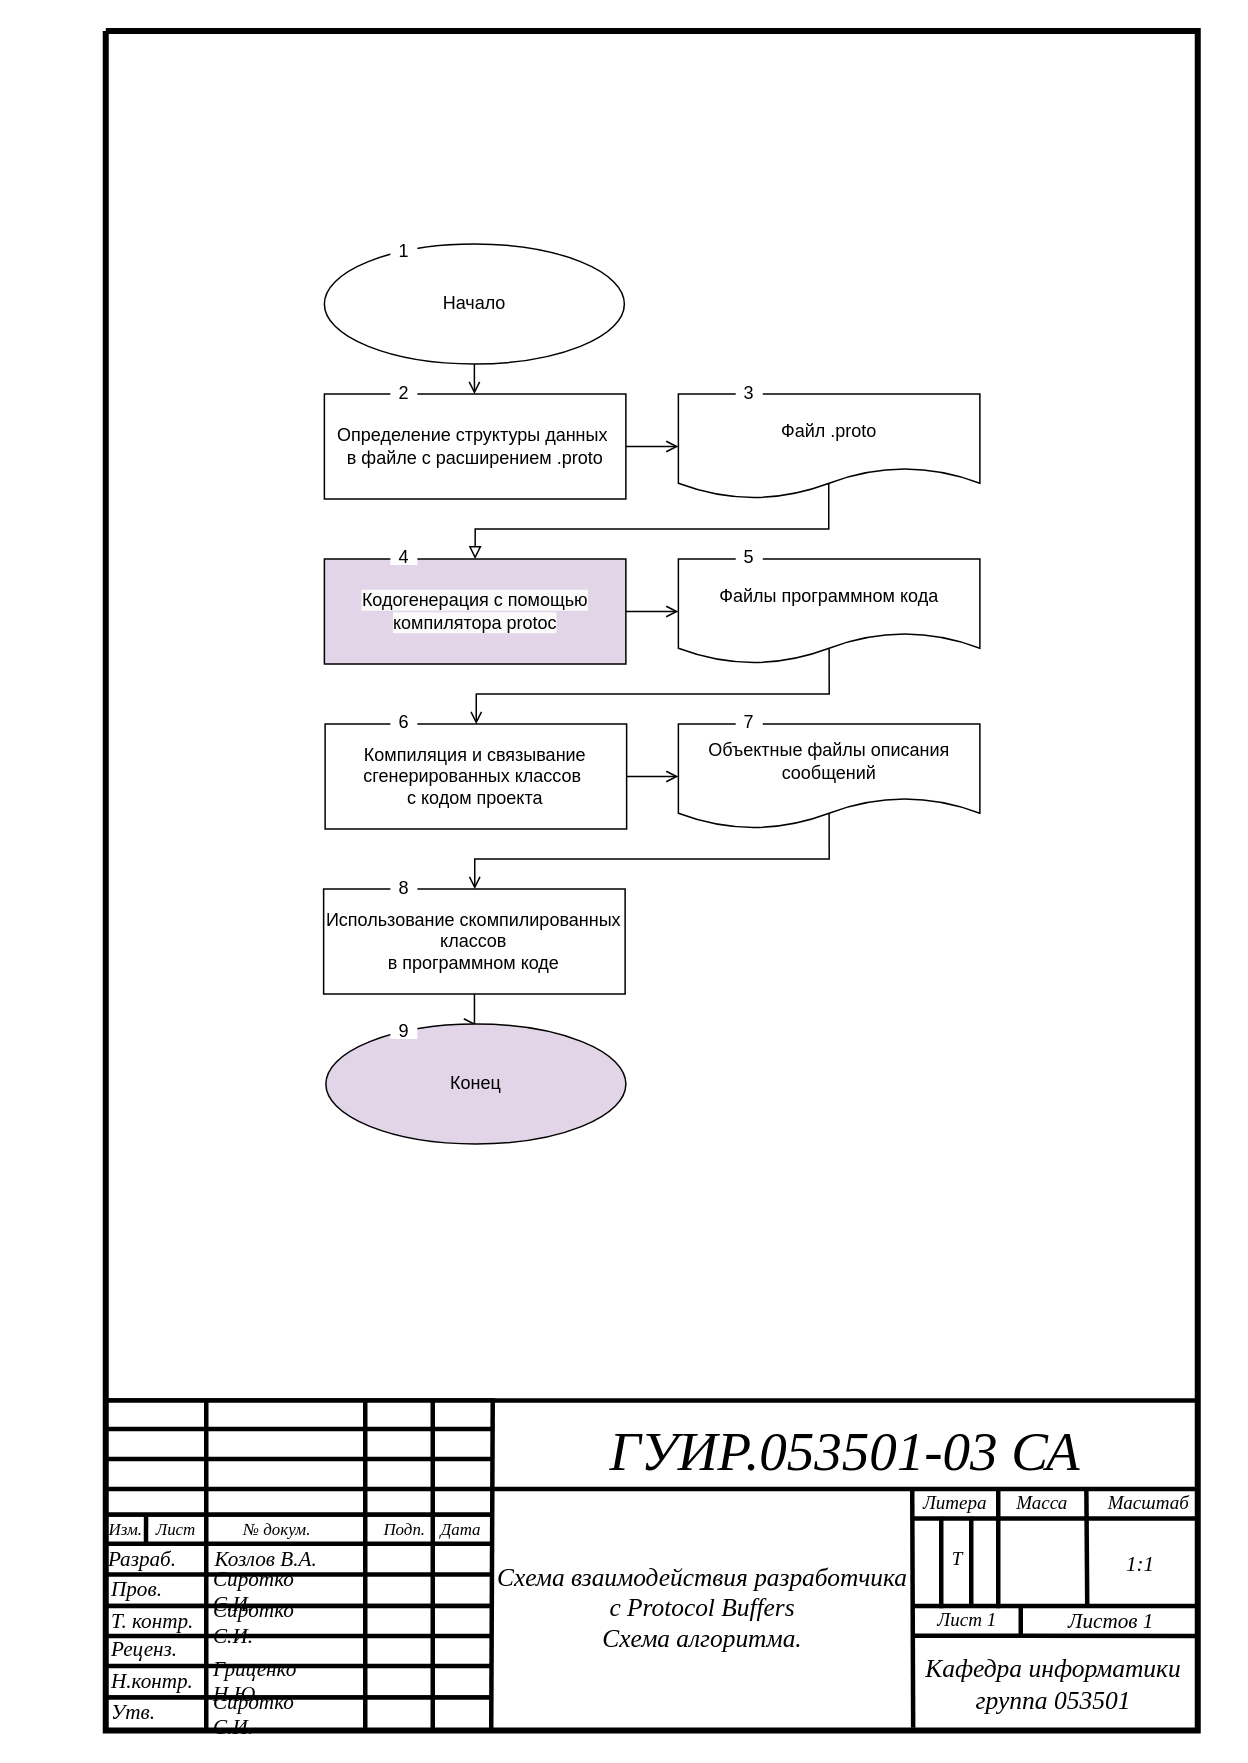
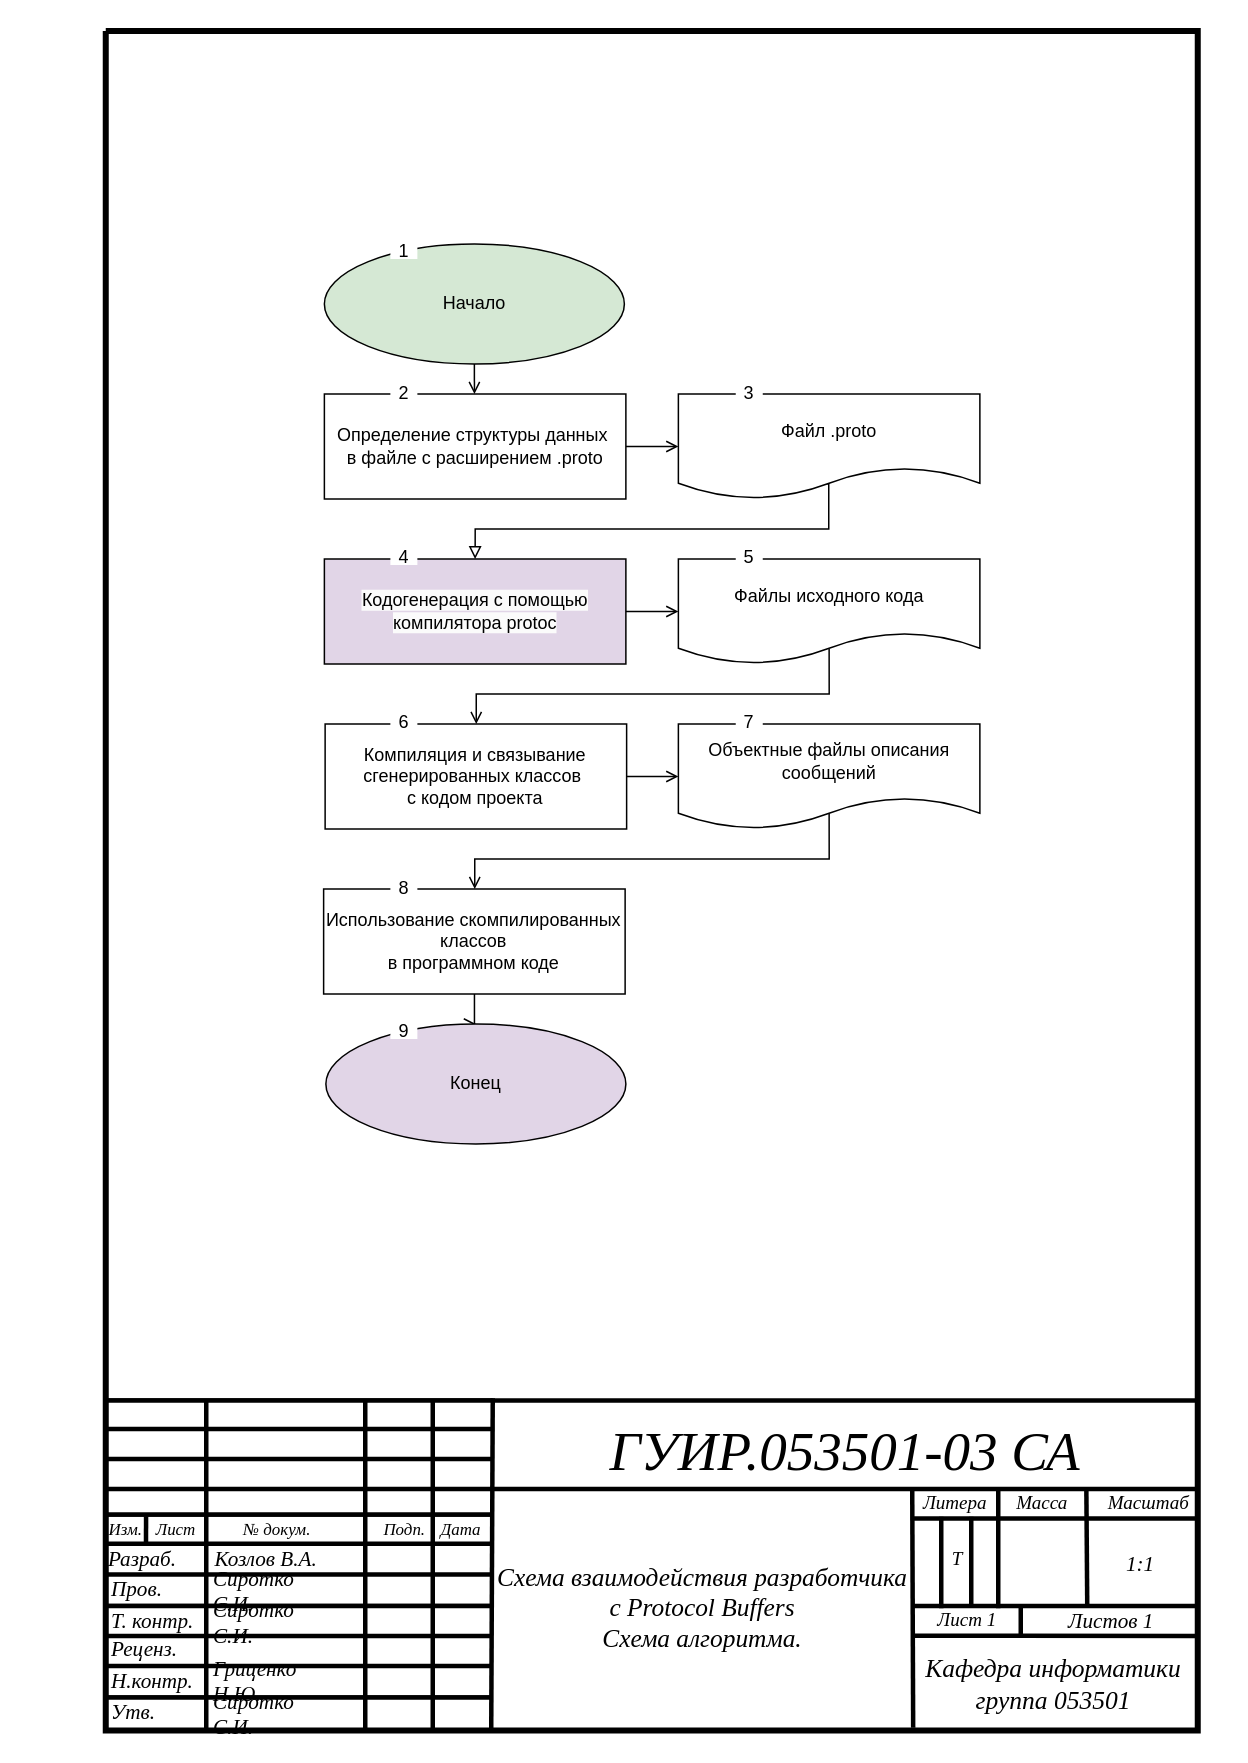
node "Начало": fillcolor #ffffff -> #d5e8d4
node "Файлы программном кода": label "Файлы программном кода" -> "Файлы исходного кода"
